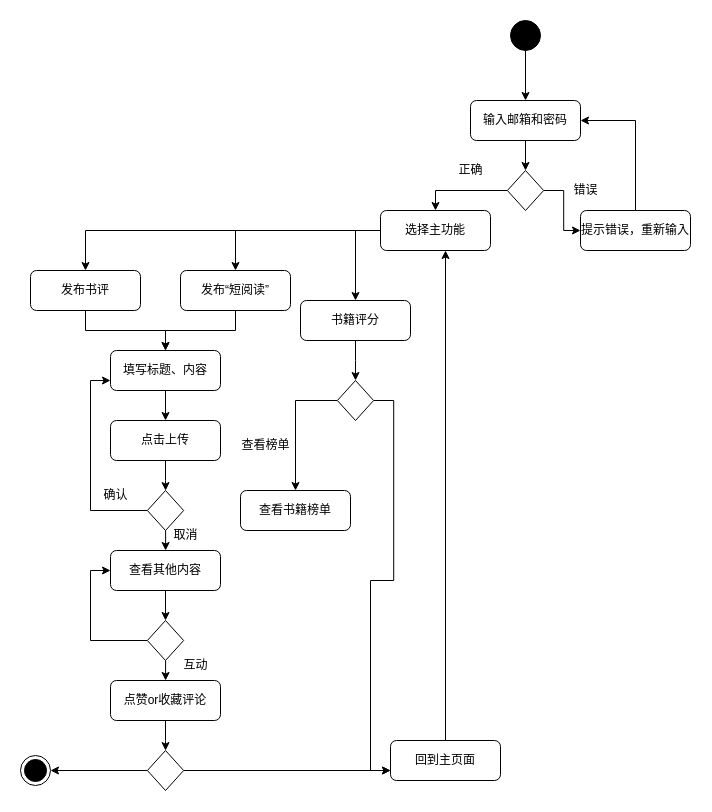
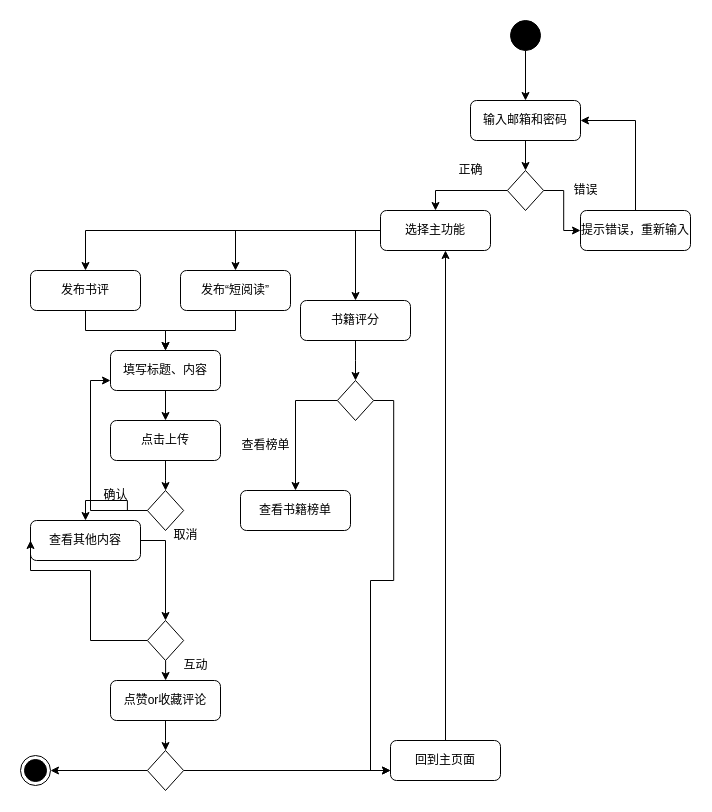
node "查看其他内容": moved (166, 571) -> (86, 541)
